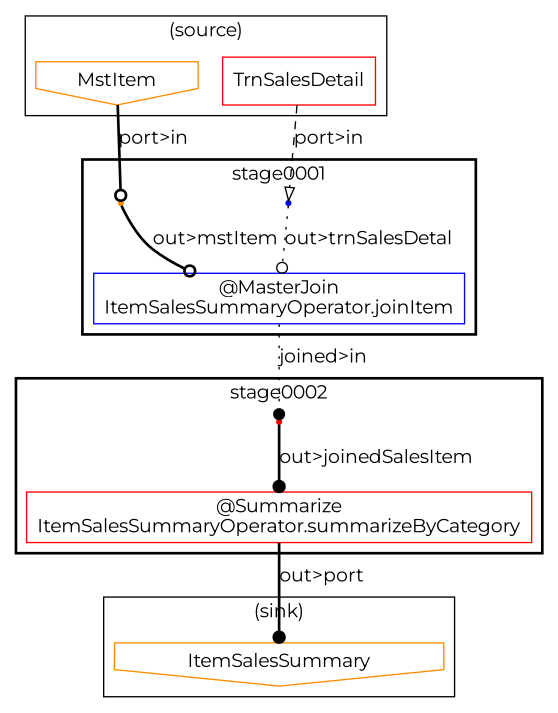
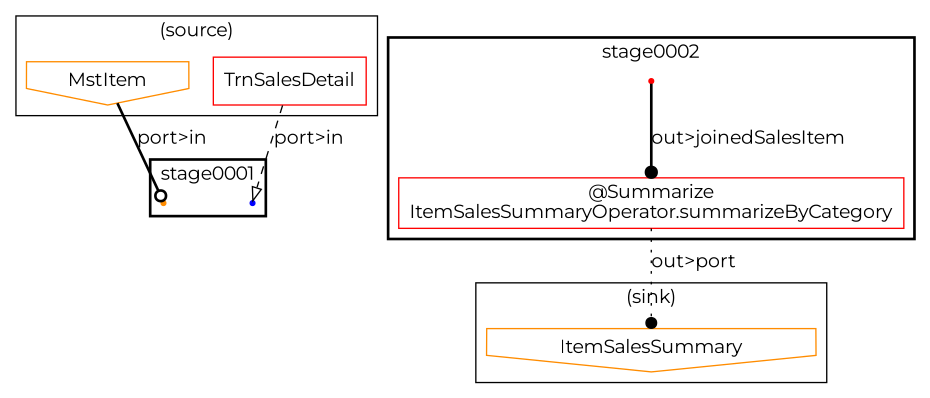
node "@MasterJoin ItemSalesSummaryOperator.joinItem": removed
edge "@Summarize ItemSalesSummaryOperator.summarizeByCategory" -> "ItemSalesSummary": style bold -> dotted
